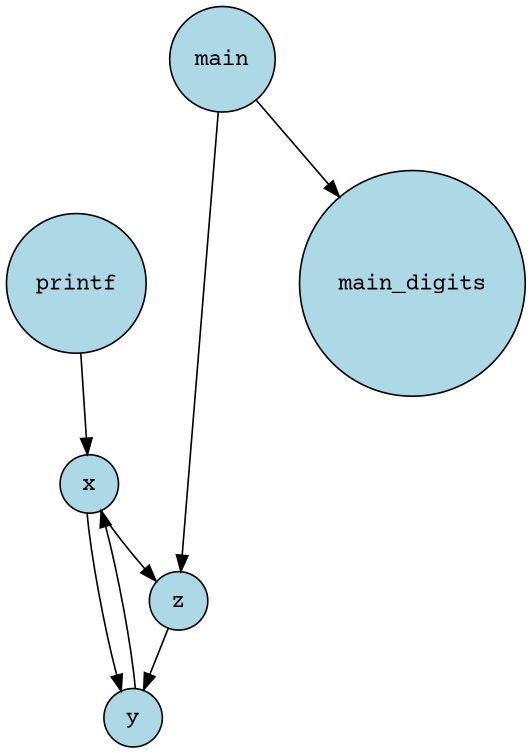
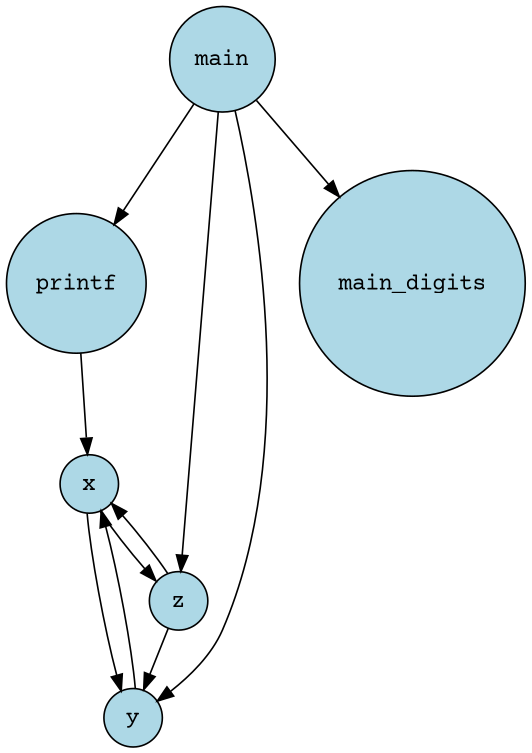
edge "main" -> "printf": added
edge "main" -> "y": added
edge "z" -> "x": added
